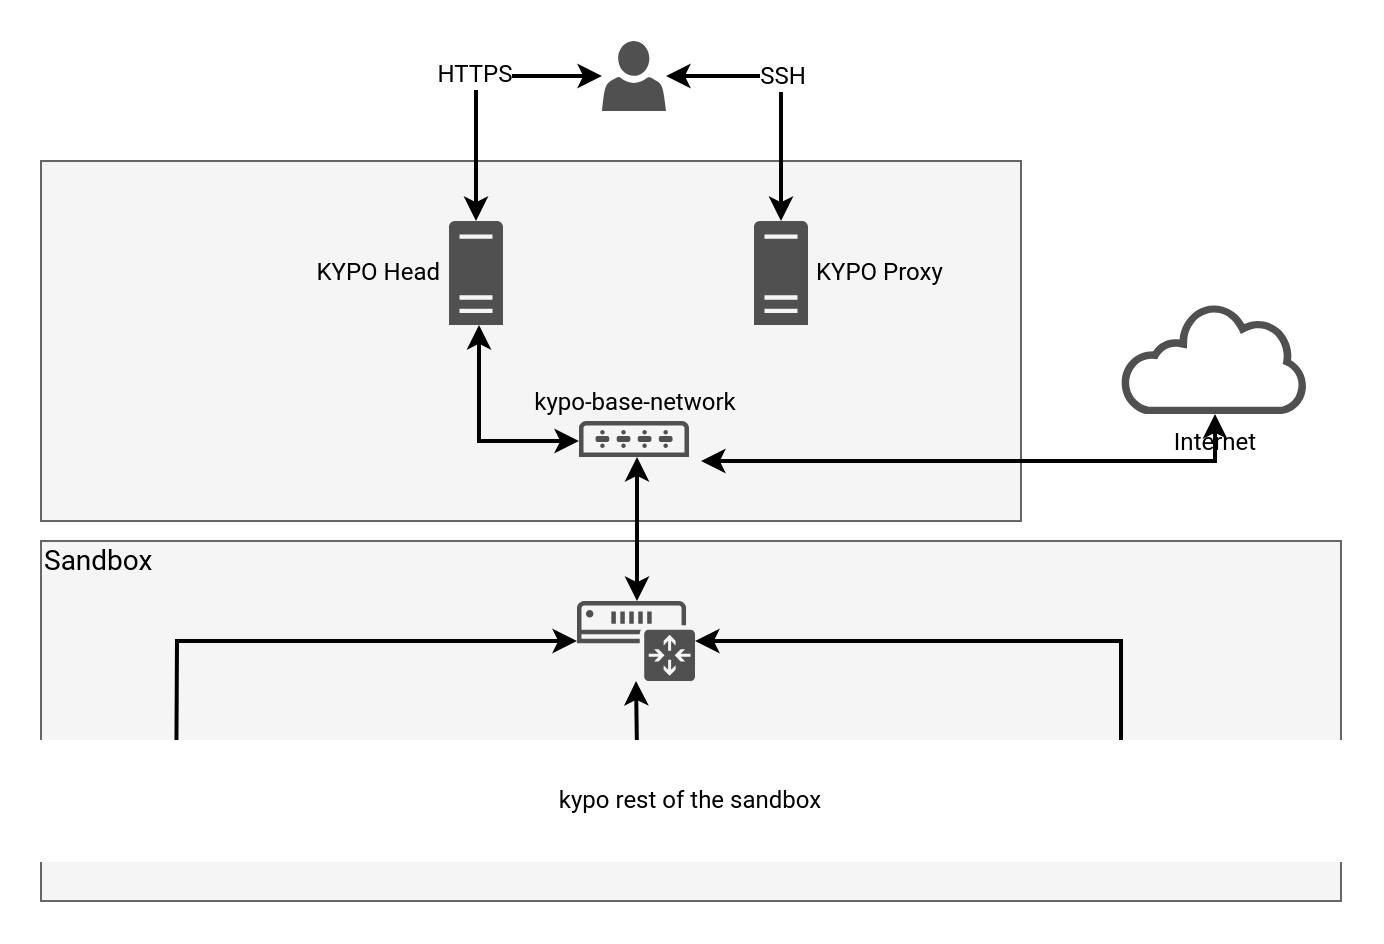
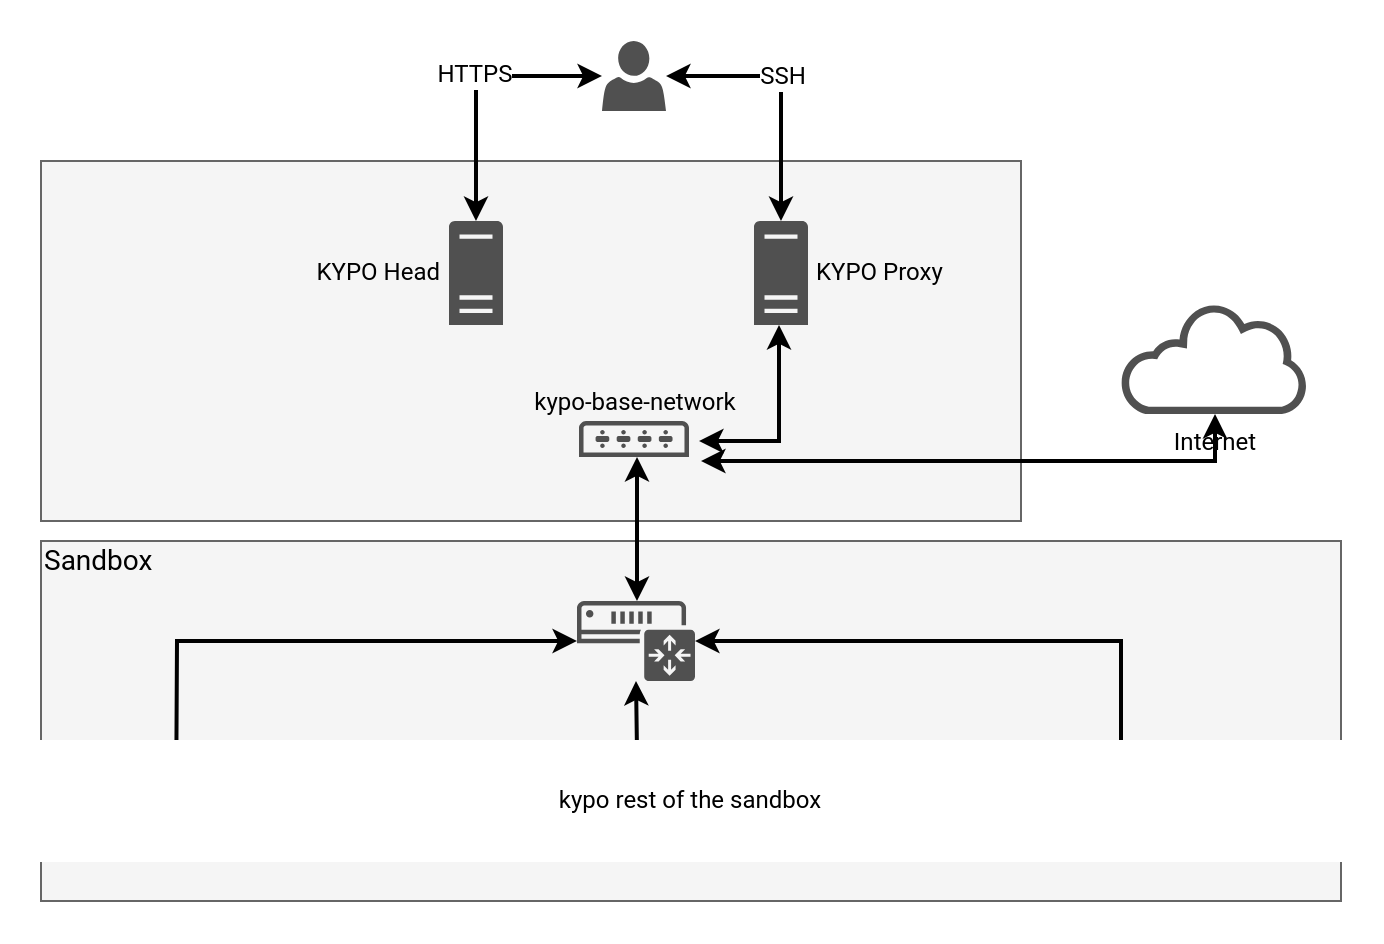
edge "KYPO Proxy" -- "kypo-base-network": added
edge "KYPO Head" -- "kypo-base-network": removed
